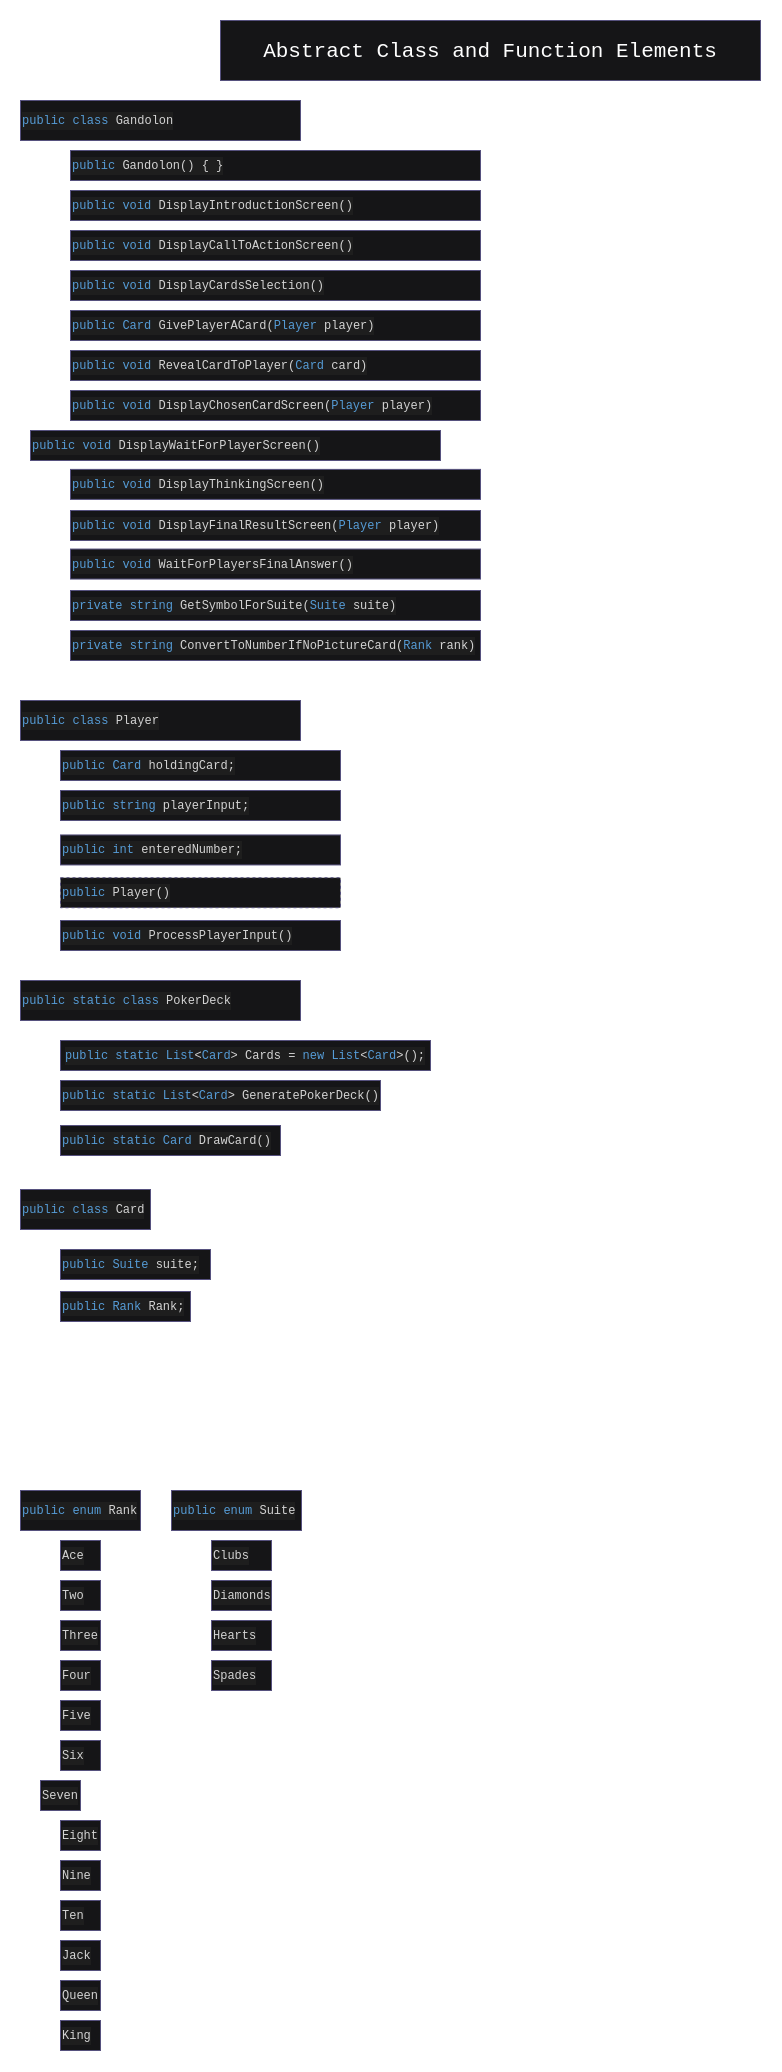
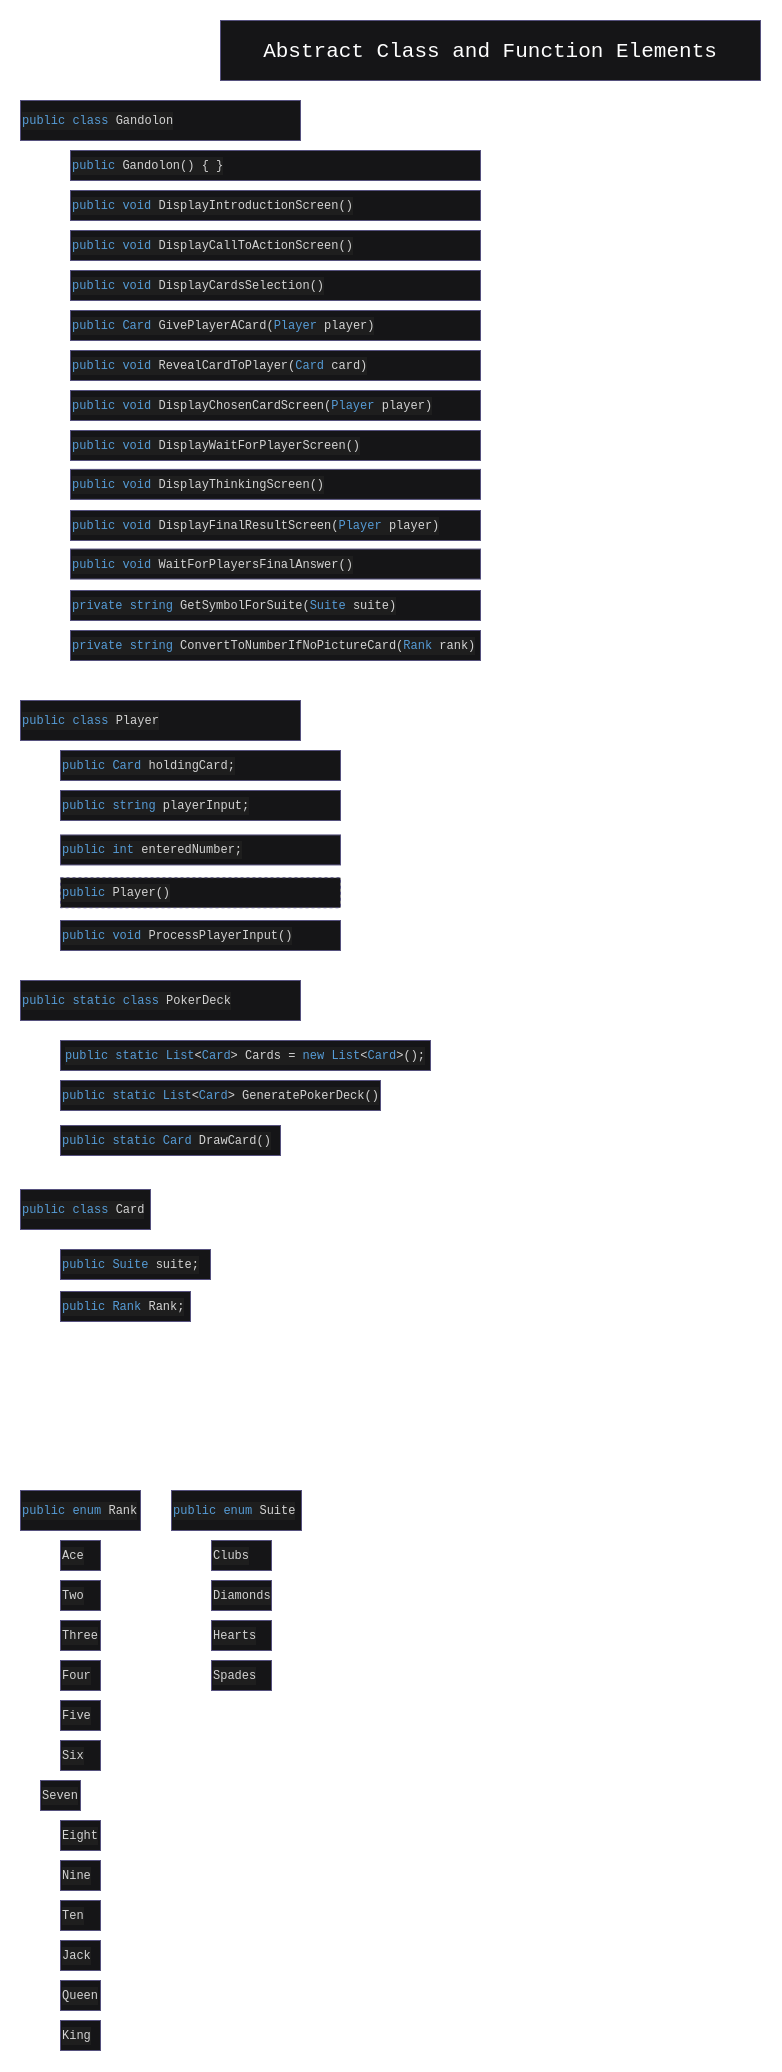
node "public void DisplayWaitForPlayerScreen()": moved (236, 446) -> (276, 446)
